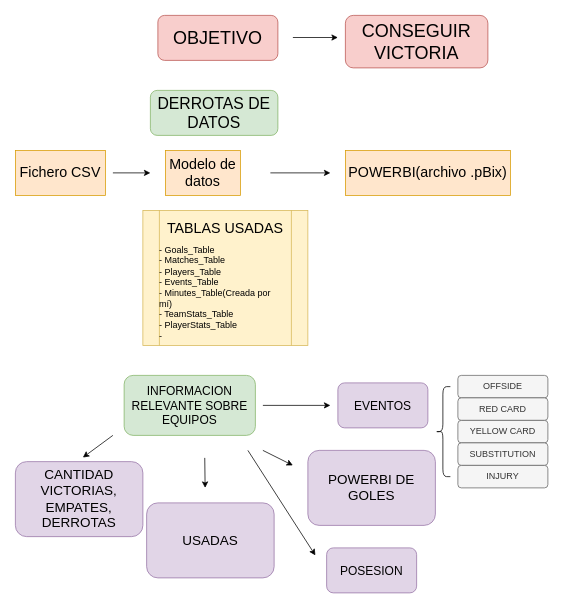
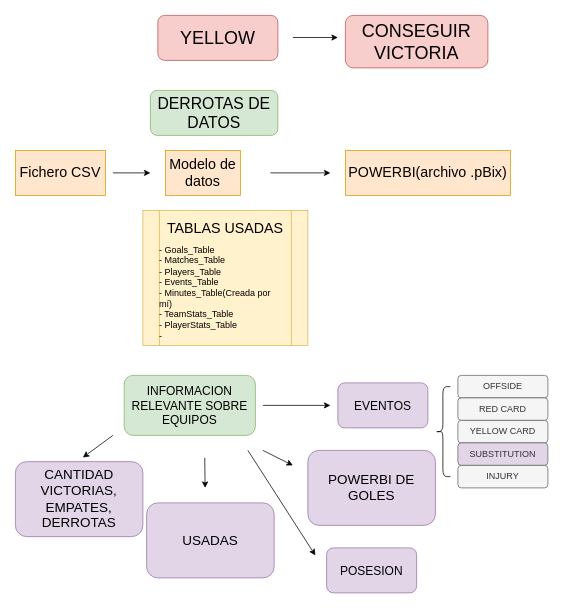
node "OBJETIVO": label "OBJETIVO" -> "YELLOW"
node "SUBSTITUTION": fillcolor #f5f5f5 -> #e1d5e7
